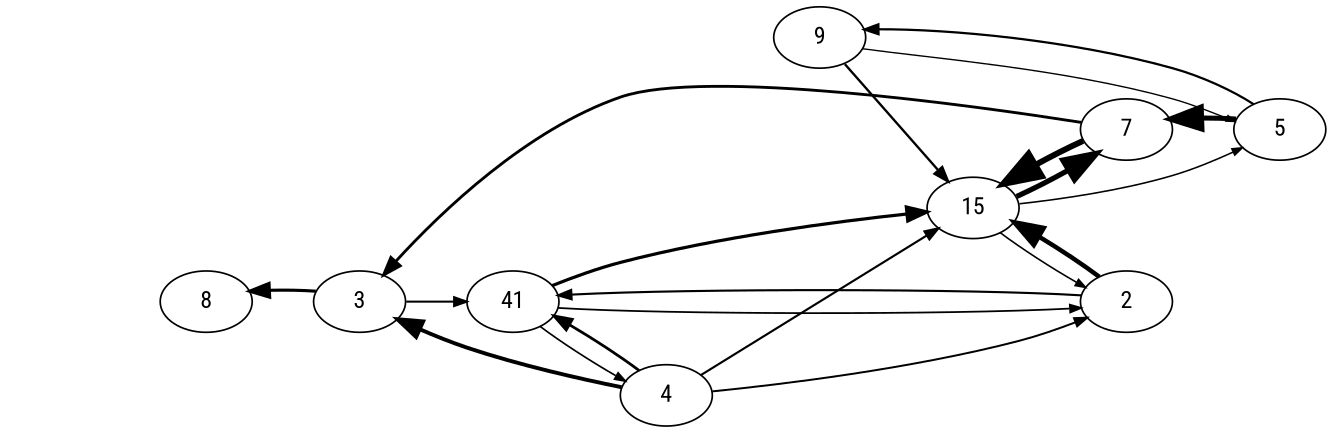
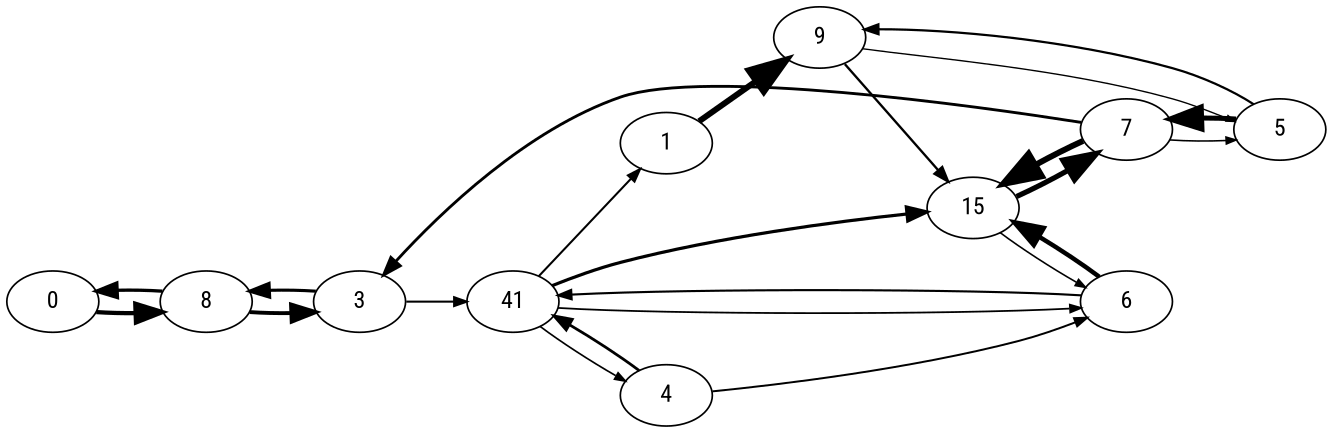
node "1": added
edge "15" -> "5": now "7" -> "5"
node "0": added
edge "4" -> "15": removed
node "2": label "2" -> "6"
edge "4" -> "3": now "8" -> "3"
